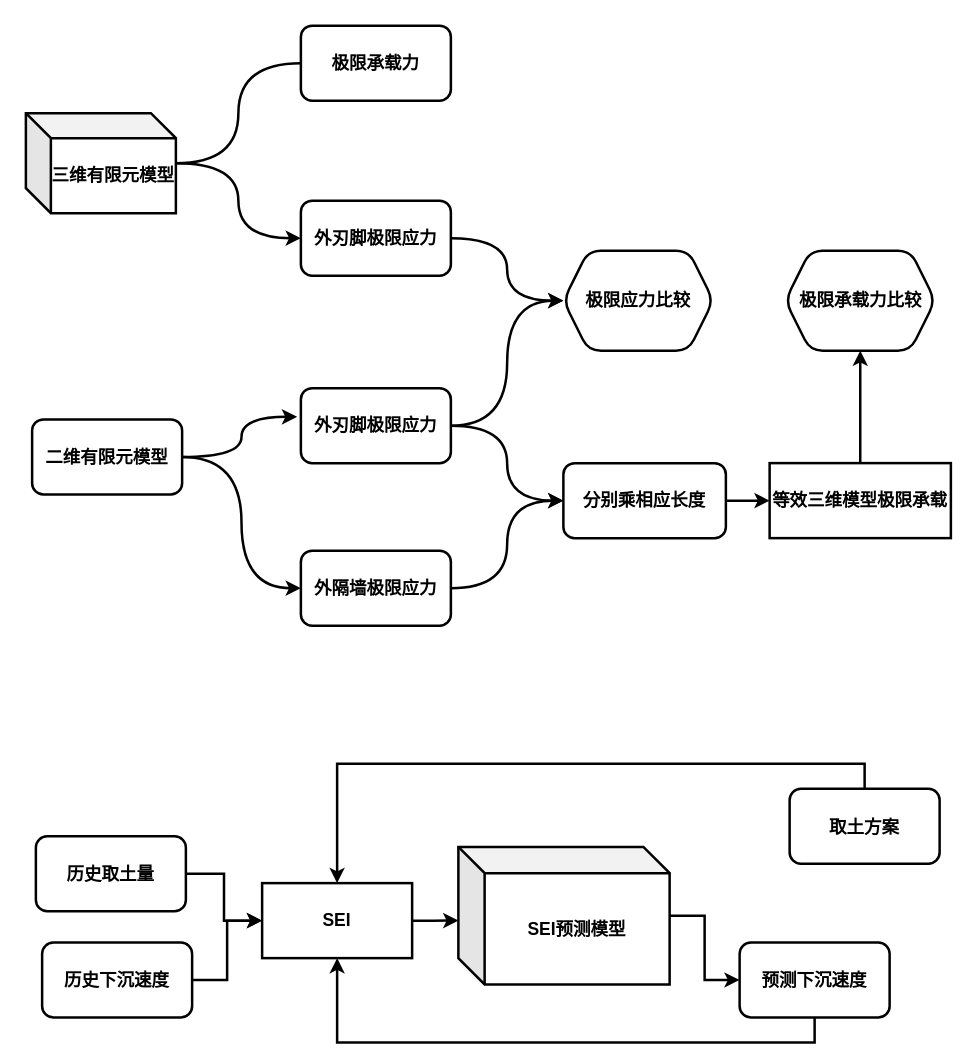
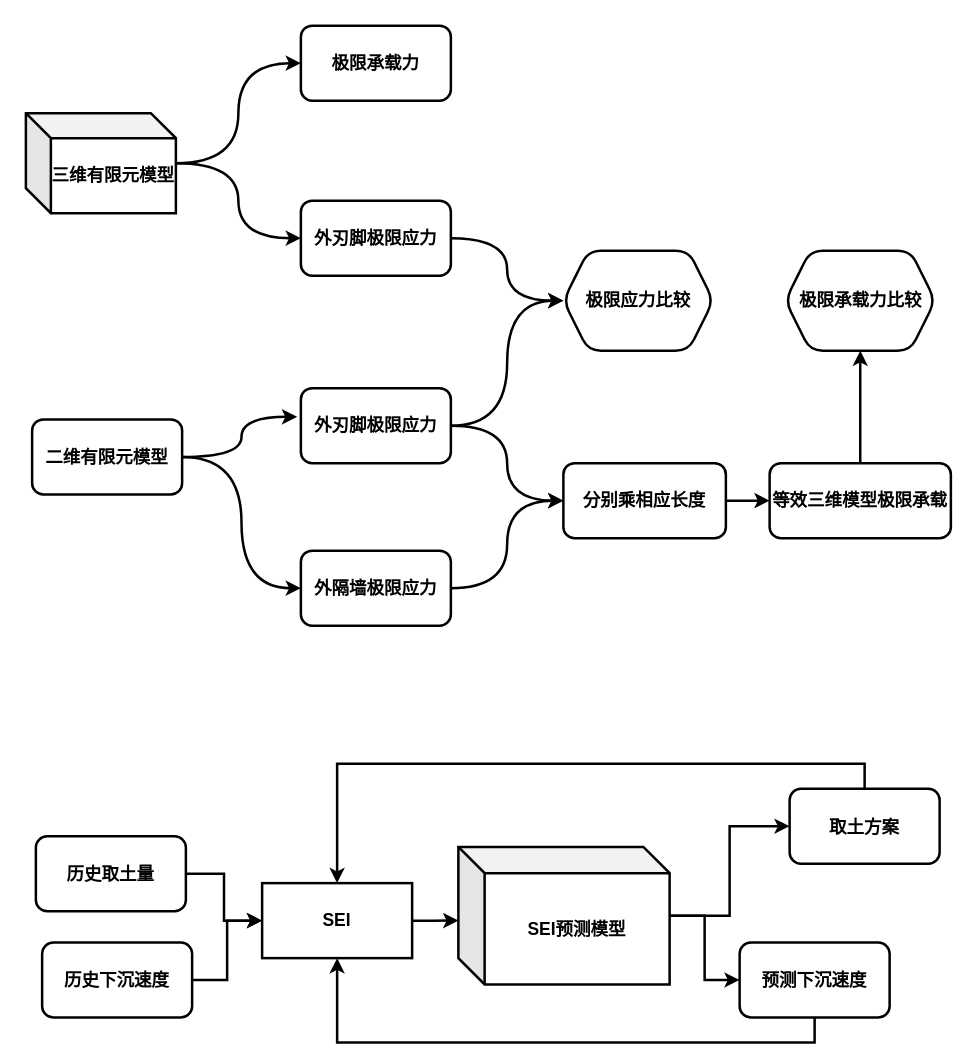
edge "极限承载力" -- "三维有限元模型": arrowhead none -> classic
node "等效三维模型极限承载": shape rectangle -> rounded rectangle
edge "SEI预测模型" -> "取土方案": added
